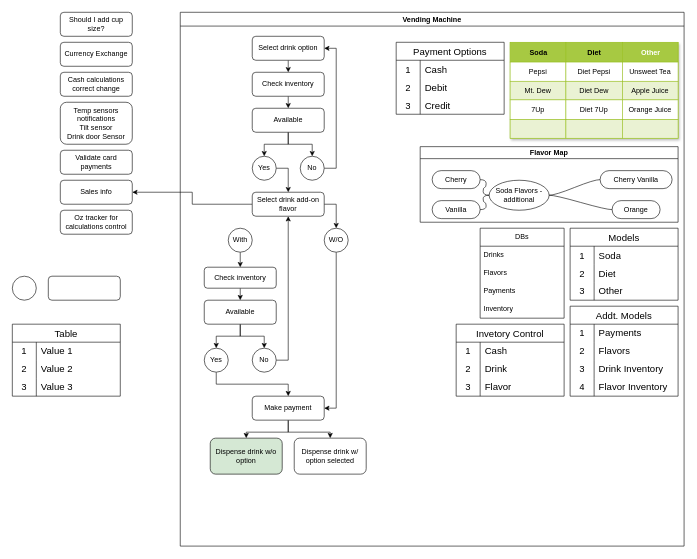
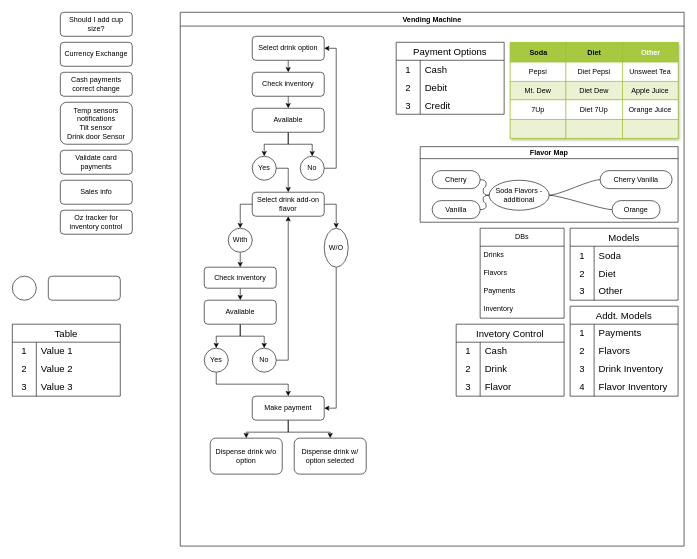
node "Cash calculations correct change": label "Cash calculations correct change" -> "Cash payments correct change"
edge "Select drink add-on flavor" -> "Sales info": now "Select drink add-on flavor" -> "With"
node "Oz tracker for calculations control": label "Oz tracker for calculations control" -> "Oz tracker for inventory control"
node "W/O": size 24x24 -> 24x39
node "Dispense drink w/o option": fillcolor #d5e8d4 -> #ffffff
